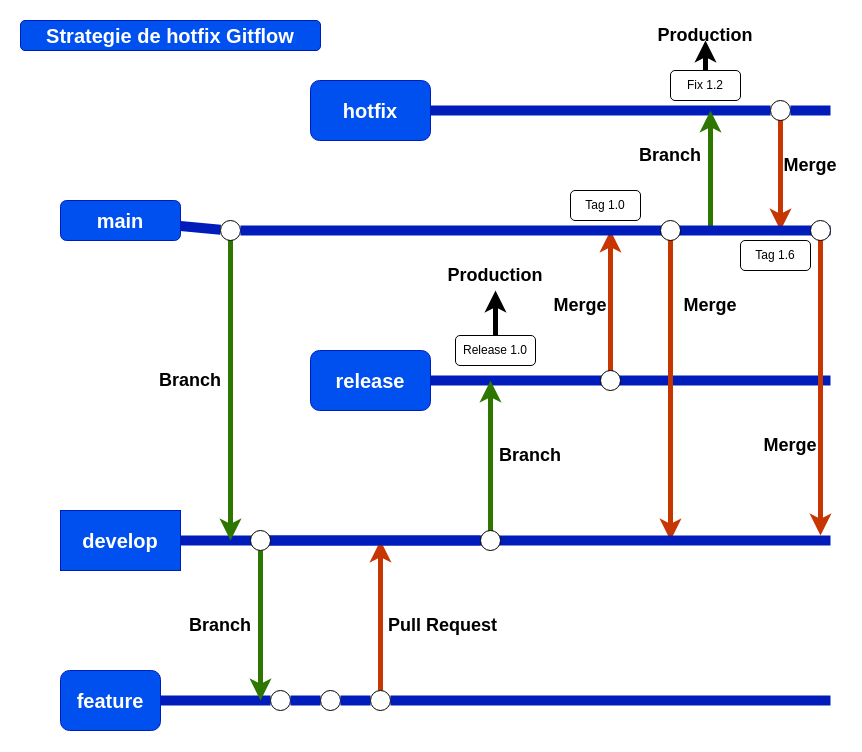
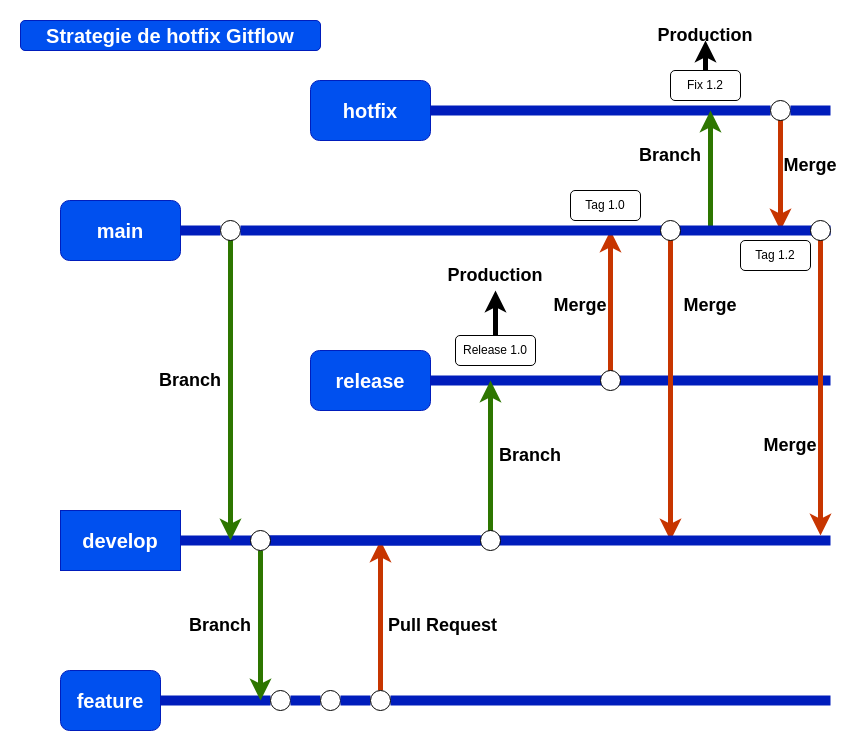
node "main": size 120x40 -> 120x60
node "Tag 1.6": label "Tag 1.6" -> "Tag 1.2"
